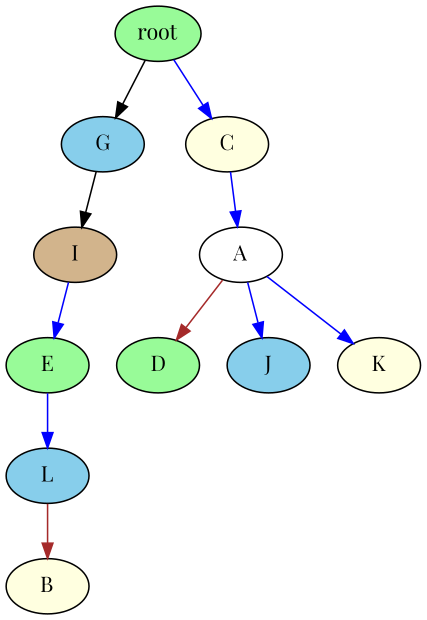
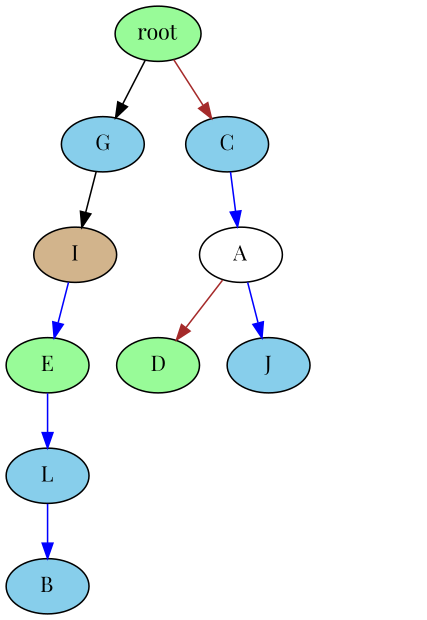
edge "root" -> "C": color blue -> brown
node "C": fillcolor lightyellow -> skyblue
node "K": removed
edge "L" -> "B": color brown -> blue
node "B": fillcolor lightyellow -> skyblue
